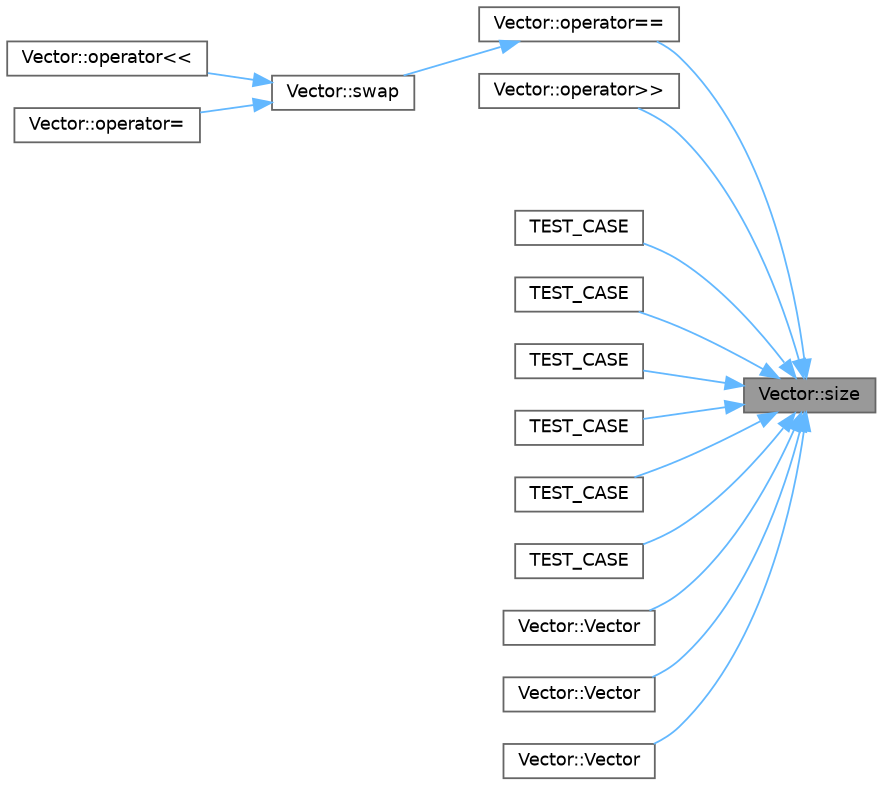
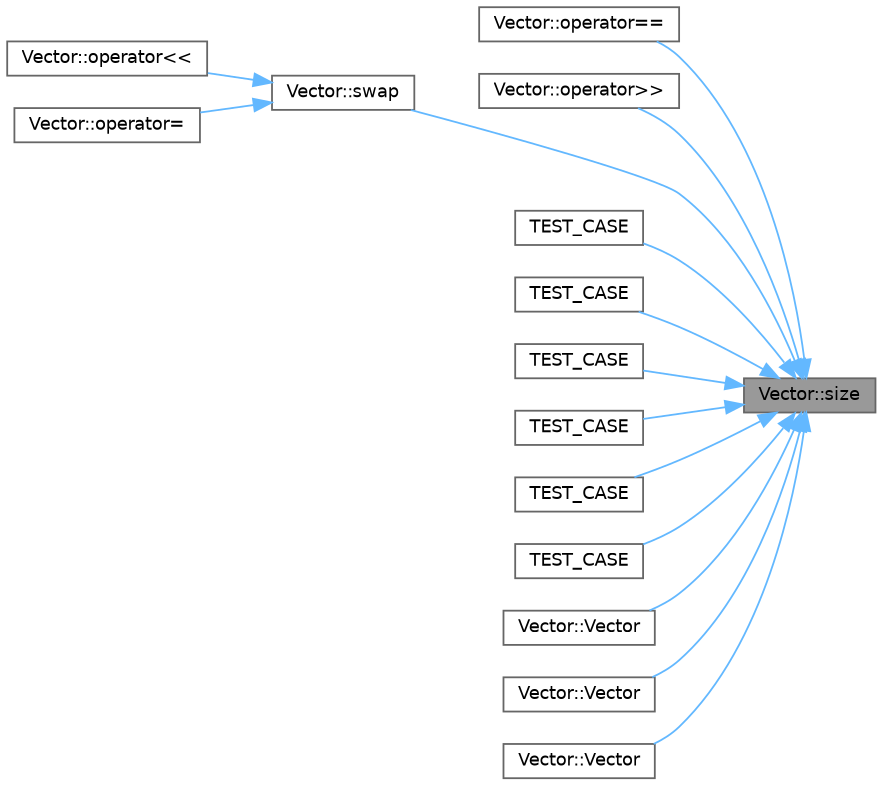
edge "Vector::swap" -> "Vector::operator==": now "Vector::swap" -> "Vector::size"
